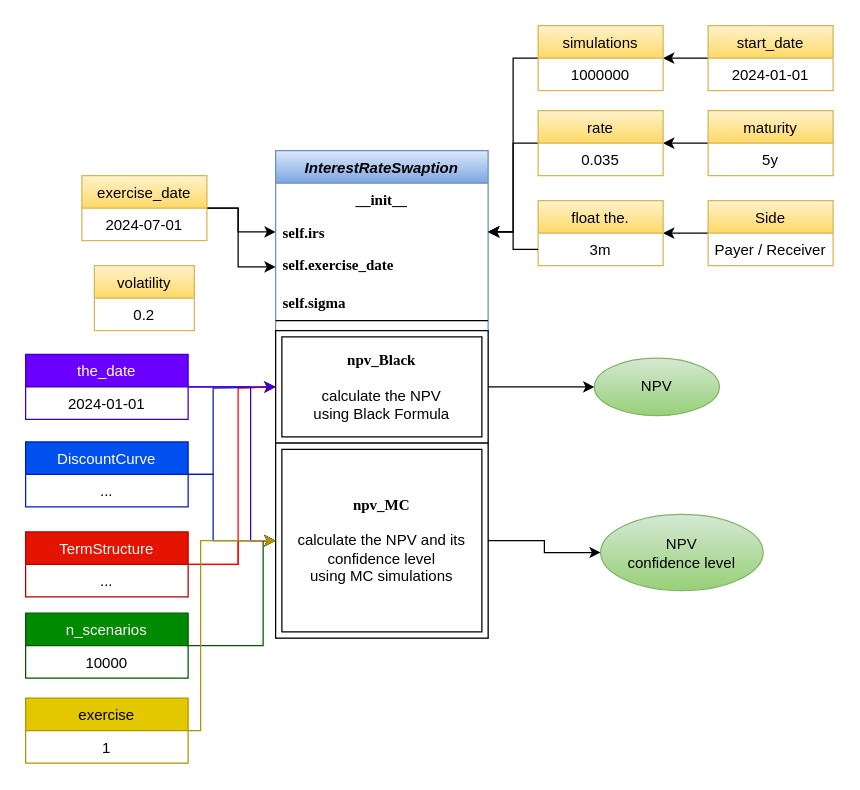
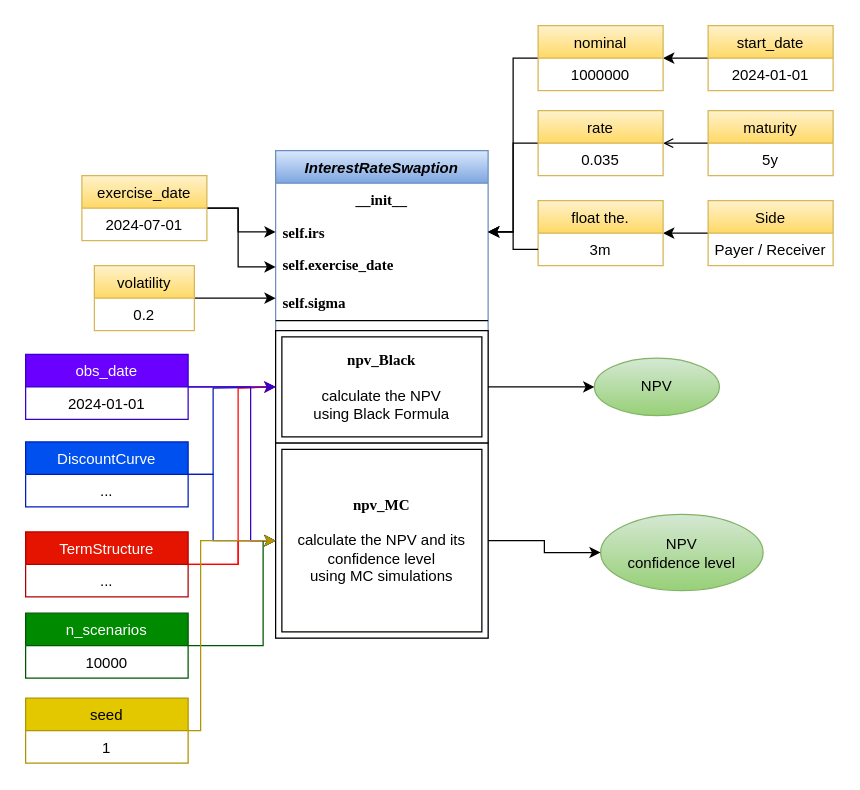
node "simulations": label "simulations" -> "nominal"
edge "maturity" -> "rate": arrowhead classic -> open
edge "volatility" -> "self.sigma": added
node "the_date": label "the_date" -> "obs_date"
node "exercise": label "exercise" -> "seed"
